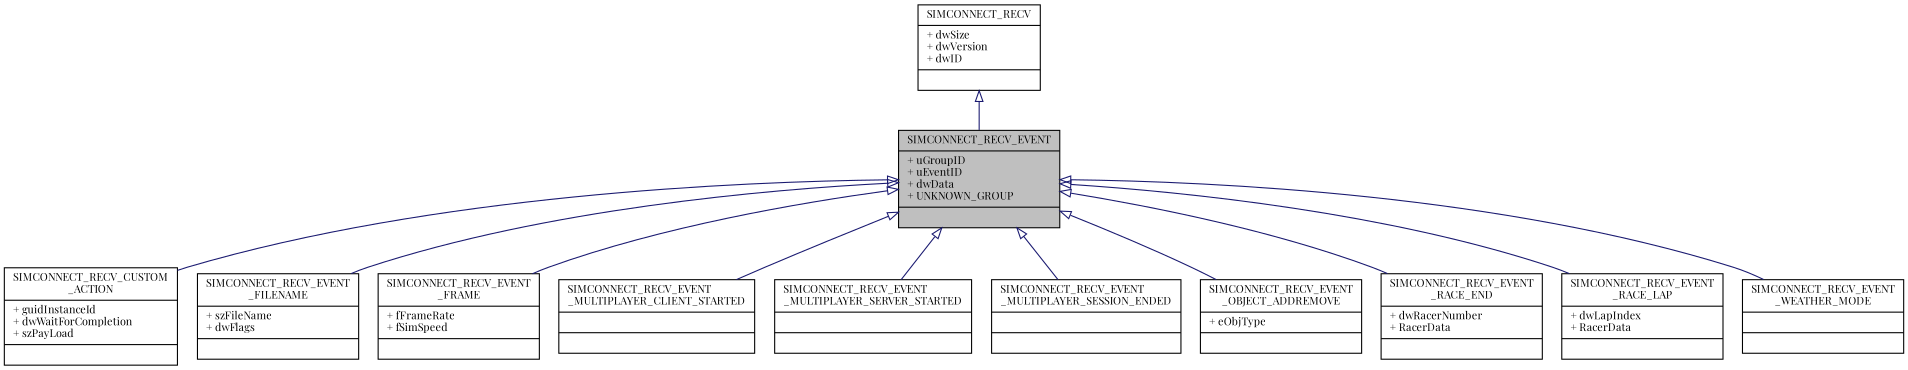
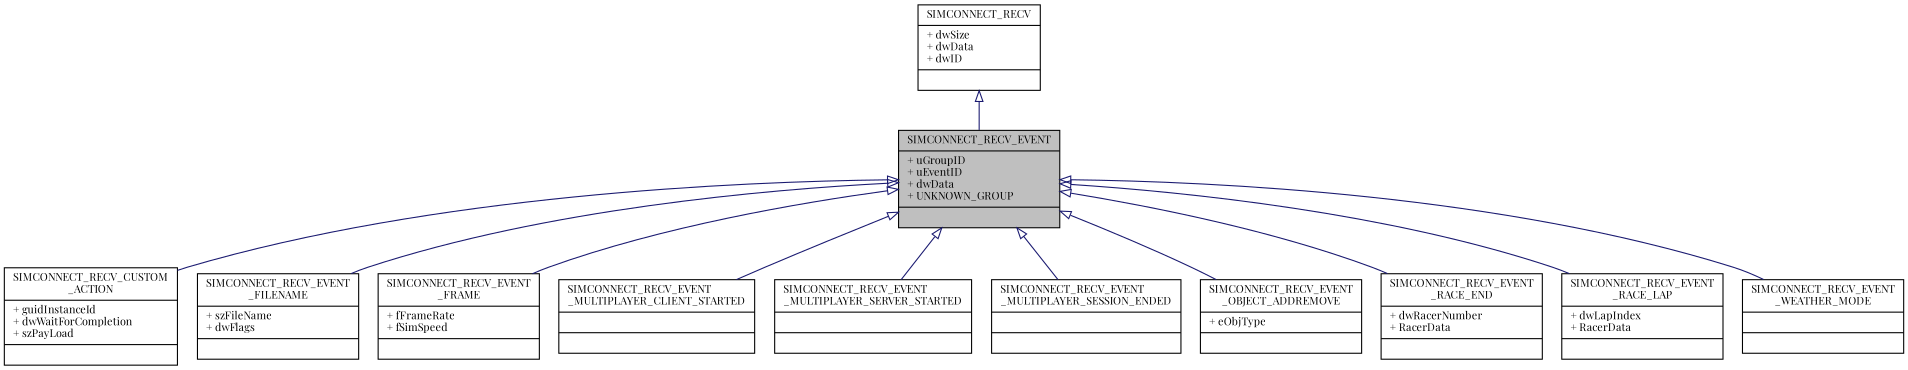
node "SIMCONNECT_RECV": text "+ dwVersion" -> "+ dwData"
